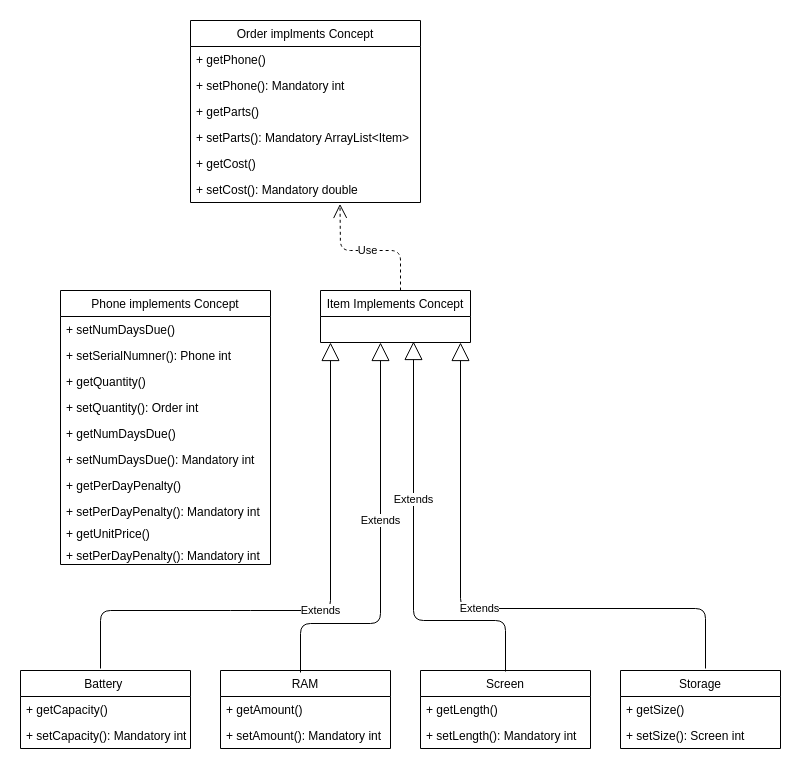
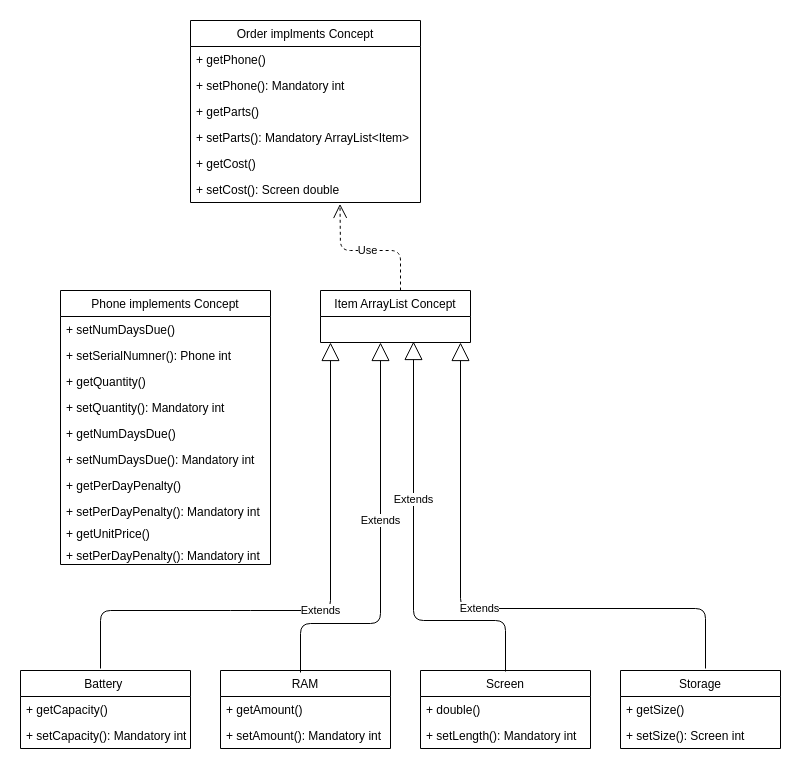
node "+ setCost(): Mandatory double": label "+ setCost(): Mandatory double" -> "+ setCost(): Screen double"
node "Item Implements Concept": label "Item Implements Concept" -> "Item ArrayList Concept"
node "+ setQuantity(): Order int": label "+ setQuantity(): Order int" -> "+ setQuantity(): Mandatory int"
node "+ getLength()": label "+ getLength()" -> "+ double()"
